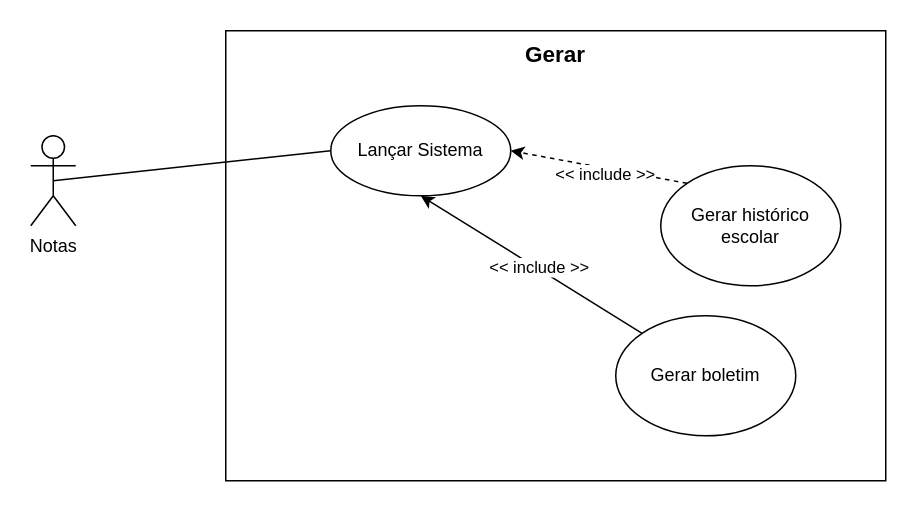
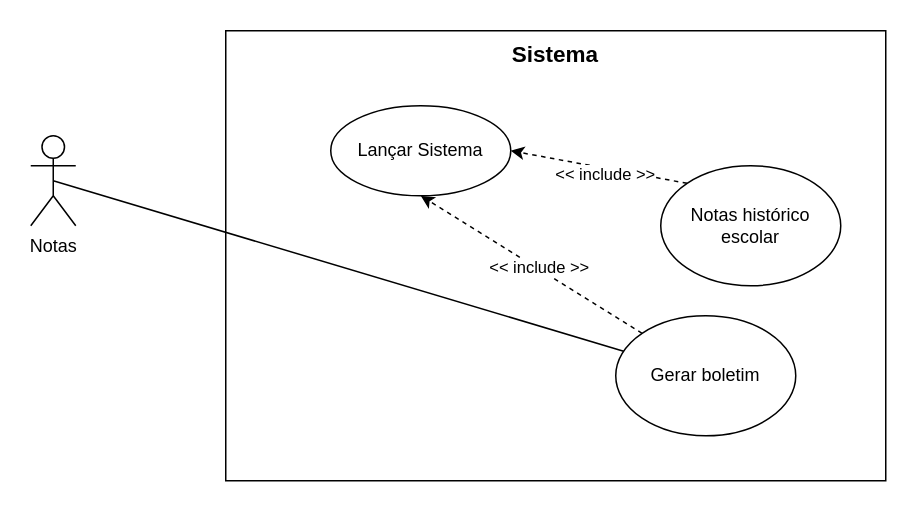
node "Gerar": label "Gerar" -> "Sistema"
edge "Lançar Sistema" -- "Notas": now "Gerar boletim" -- "Notas"
node "Gerar histórico escolar": label "Gerar histórico escolar" -> "Notas histórico escolar"
edge "Gerar boletim" -> "Lançar Sistema": style solid -> dashed
